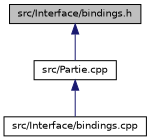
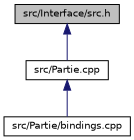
node "src/Interface/bindings.h": label "src/Interface/bindings.h" -> "src/Interface/src.h"
node "src/Interface/bindings.cpp": label "src/Interface/bindings.cpp" -> "src/Partie/bindings.cpp"
